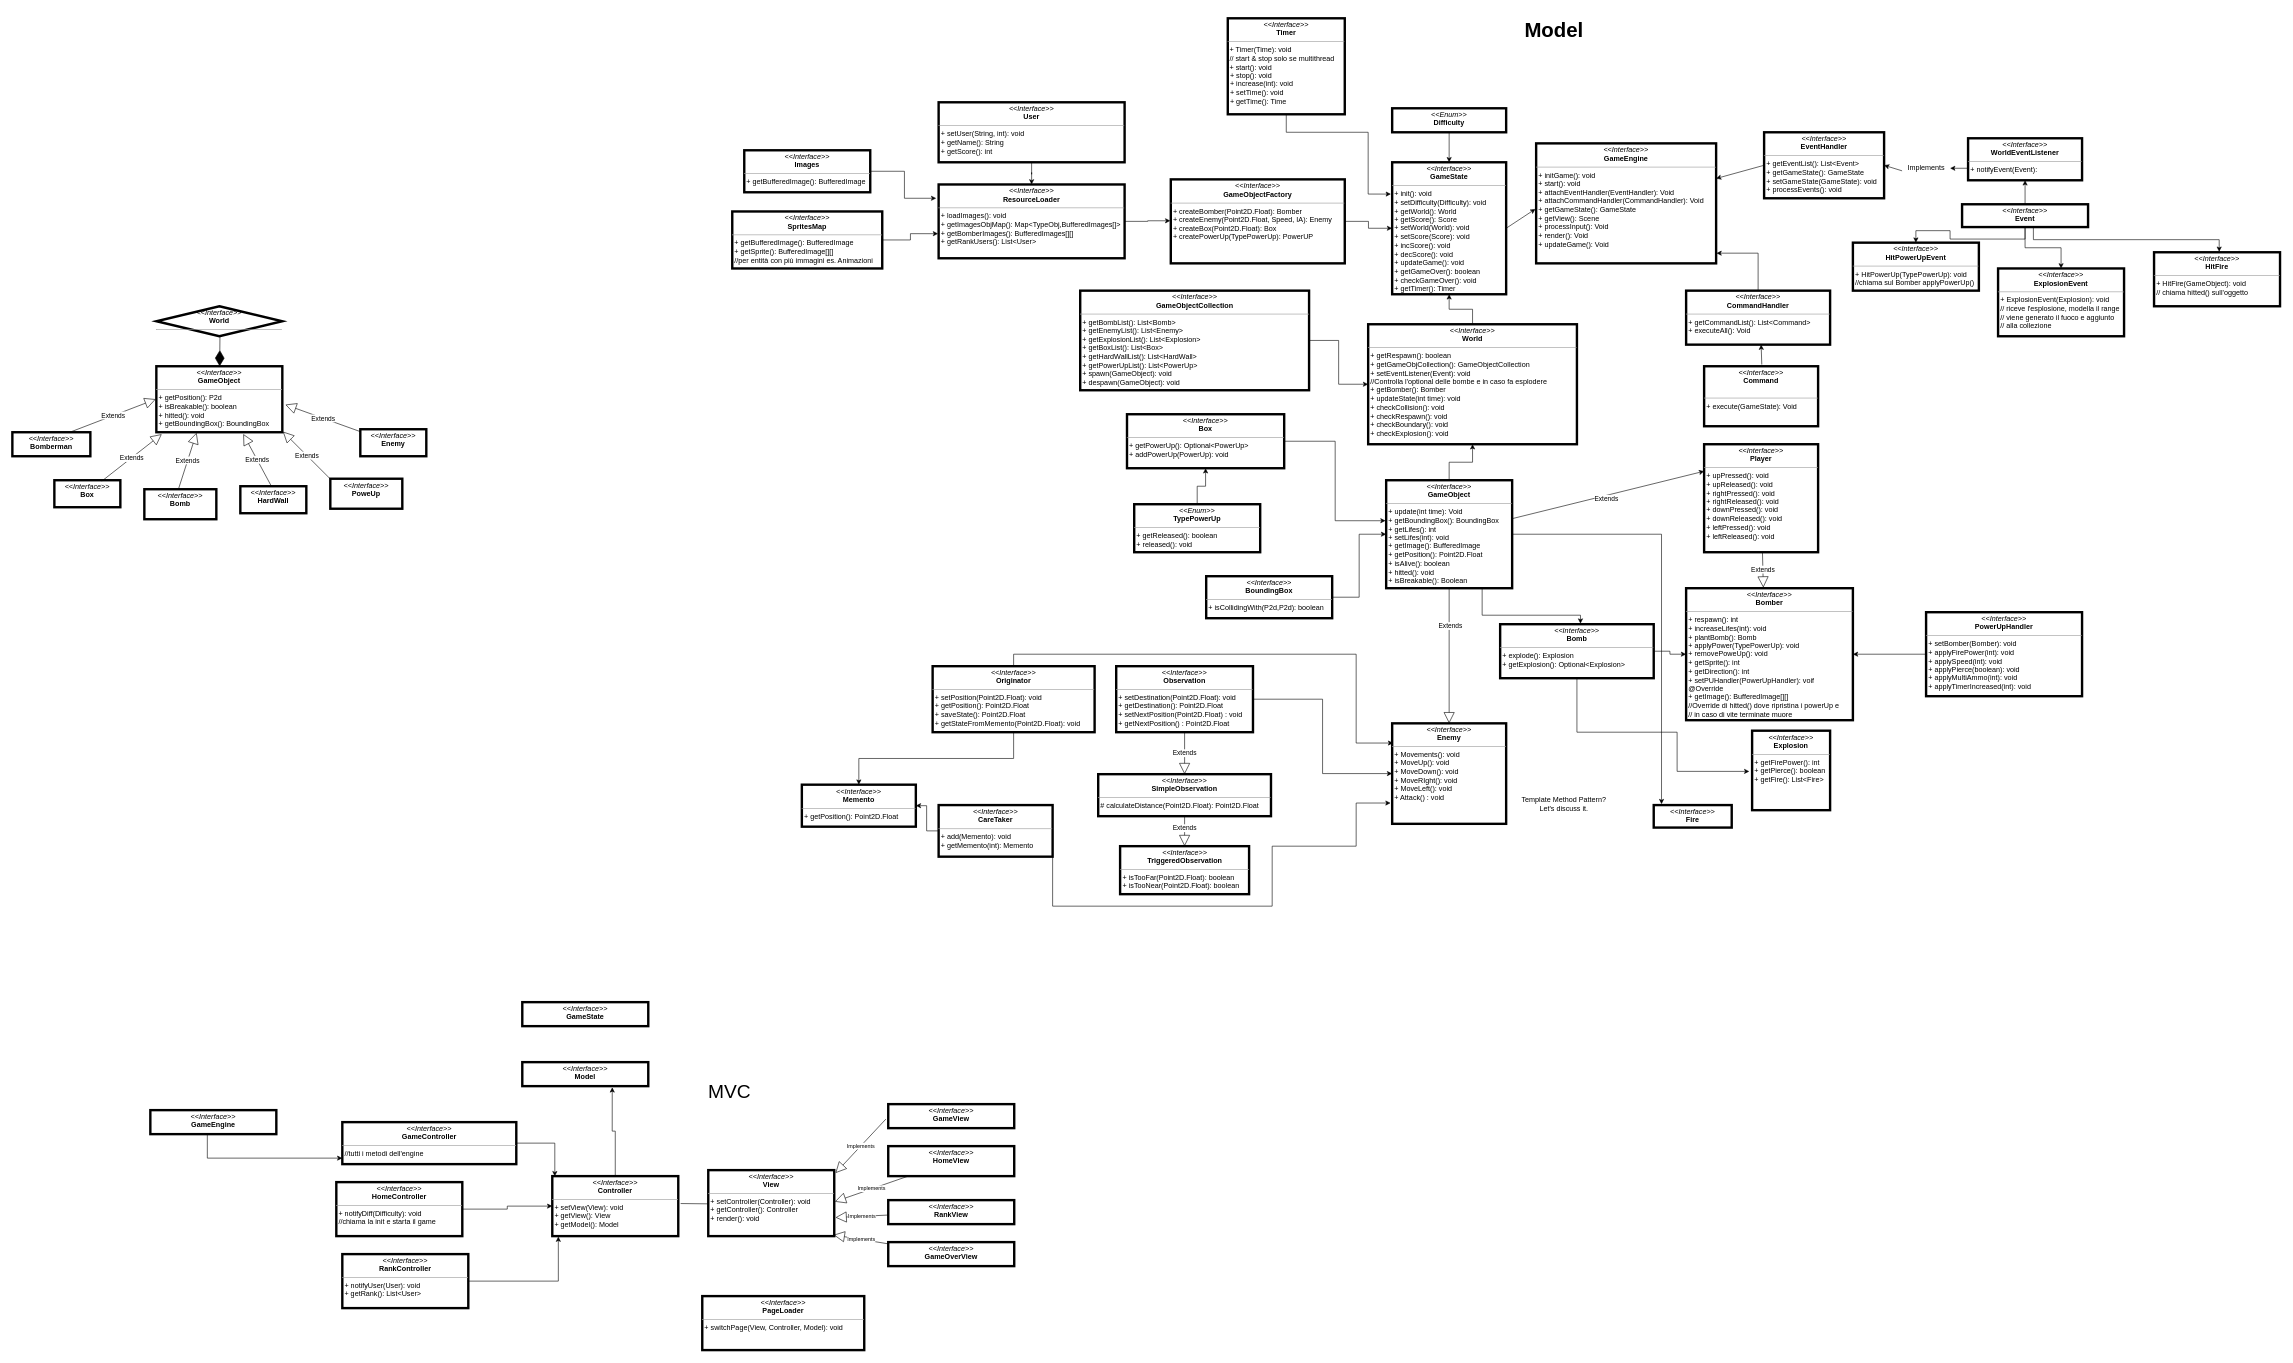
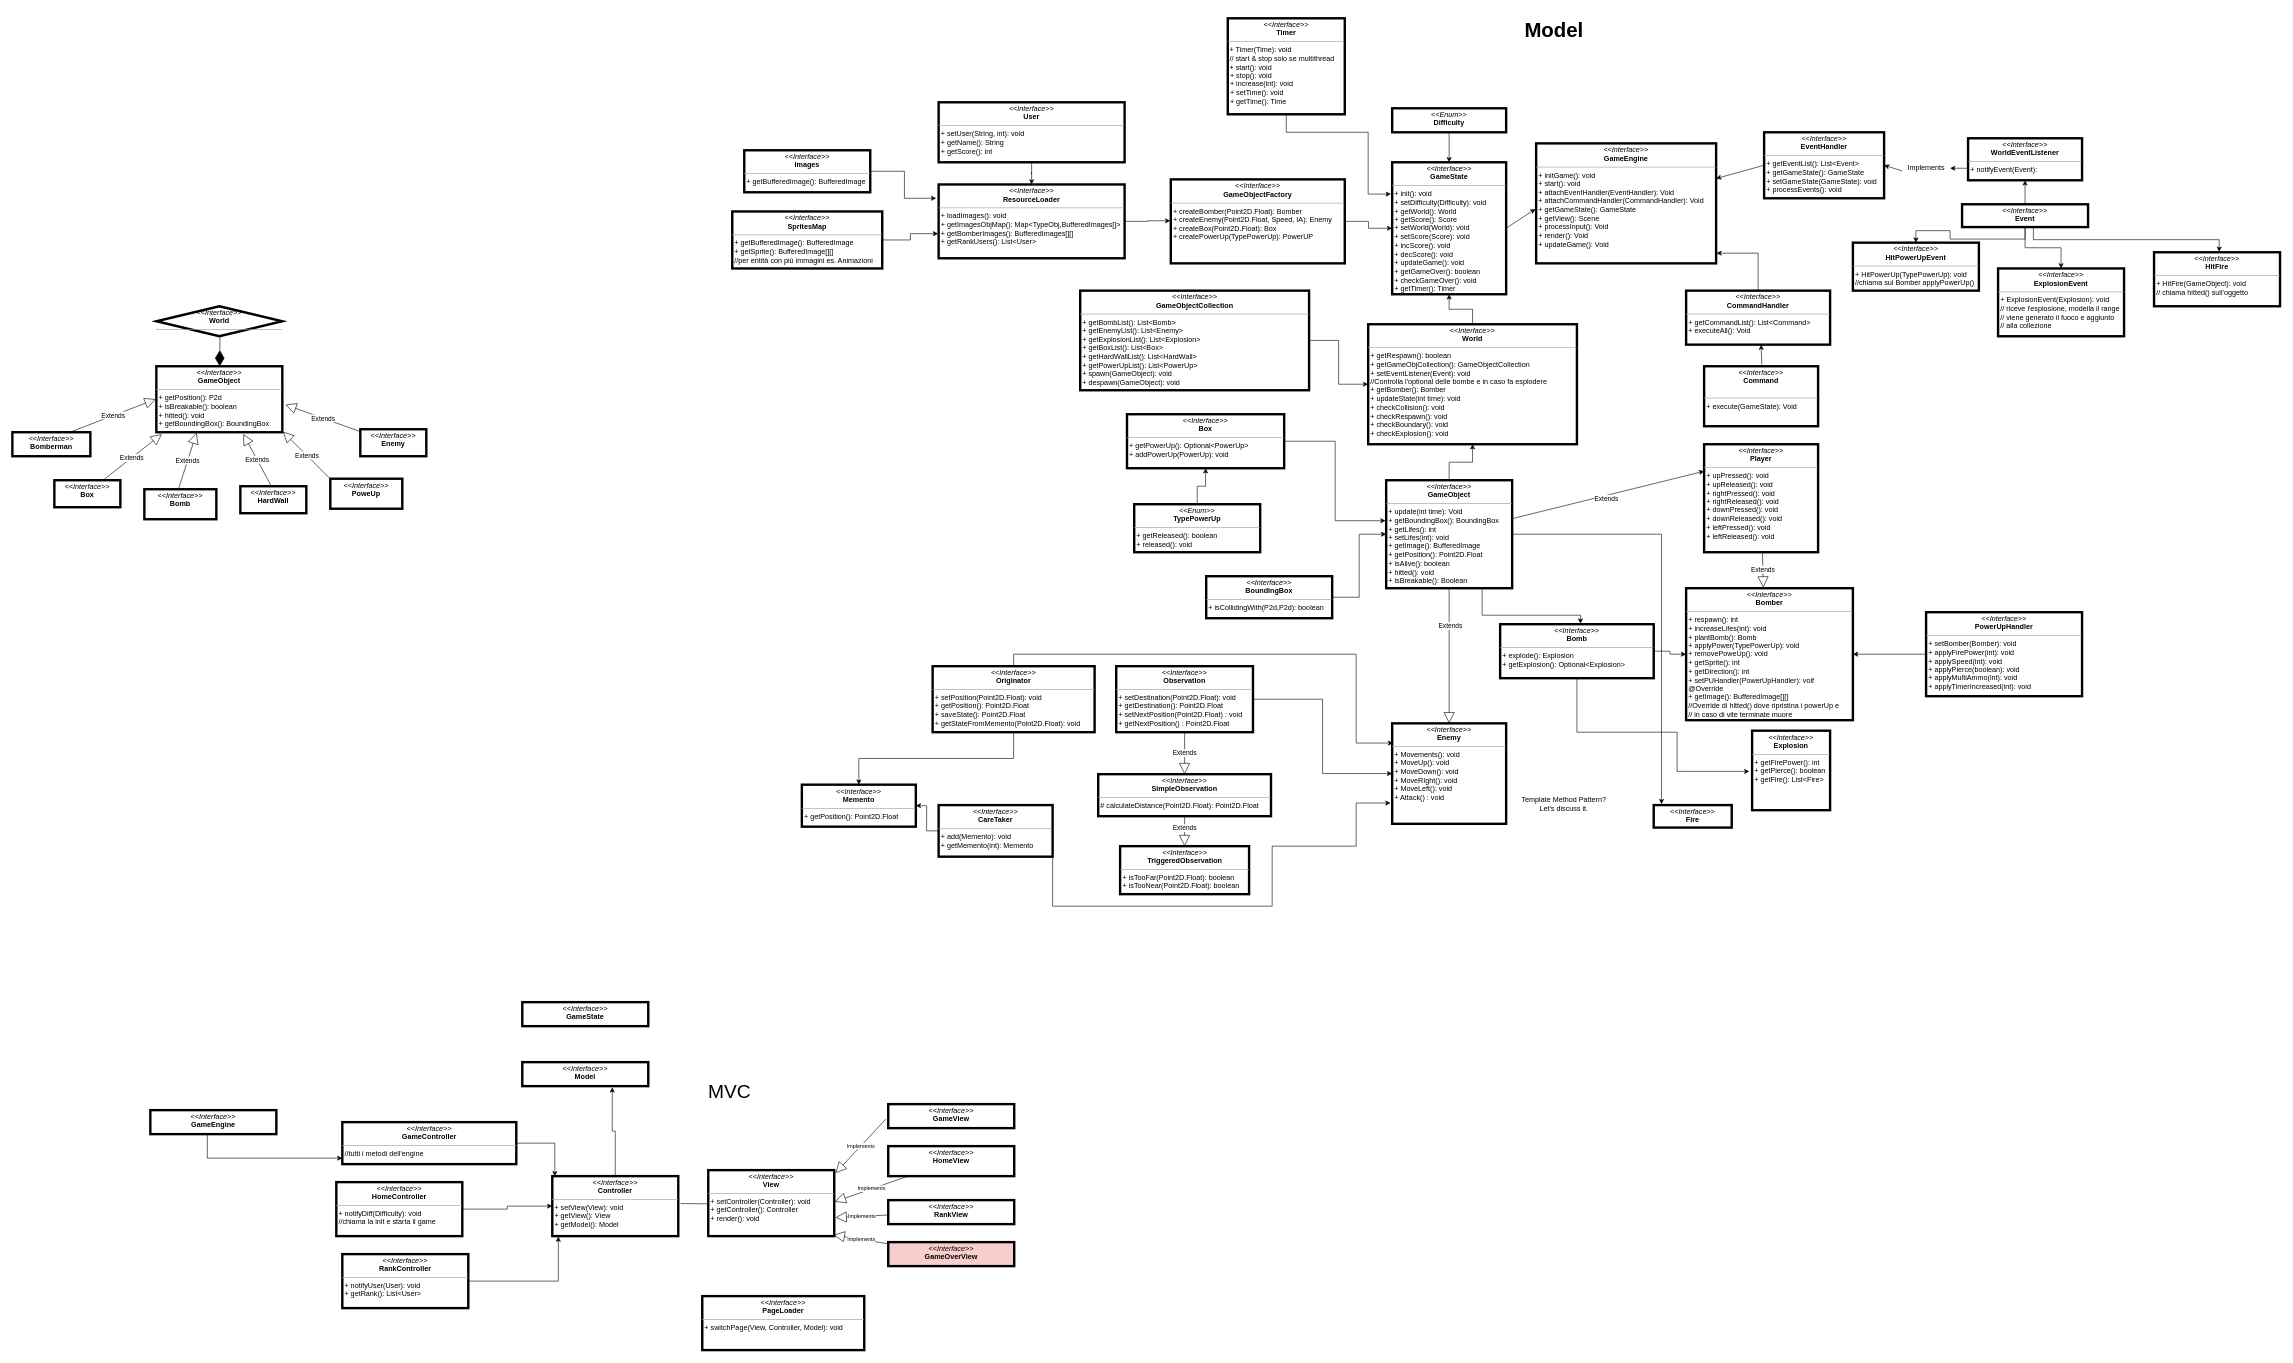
node "<<Interface>> GameOverView": fillcolor #ffffff -> #f8cecc
